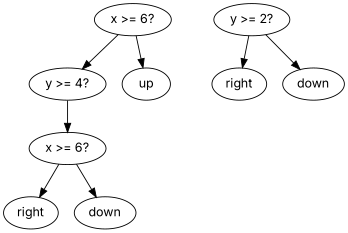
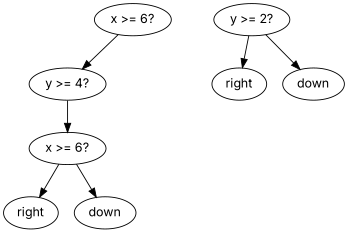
node "up": removed
